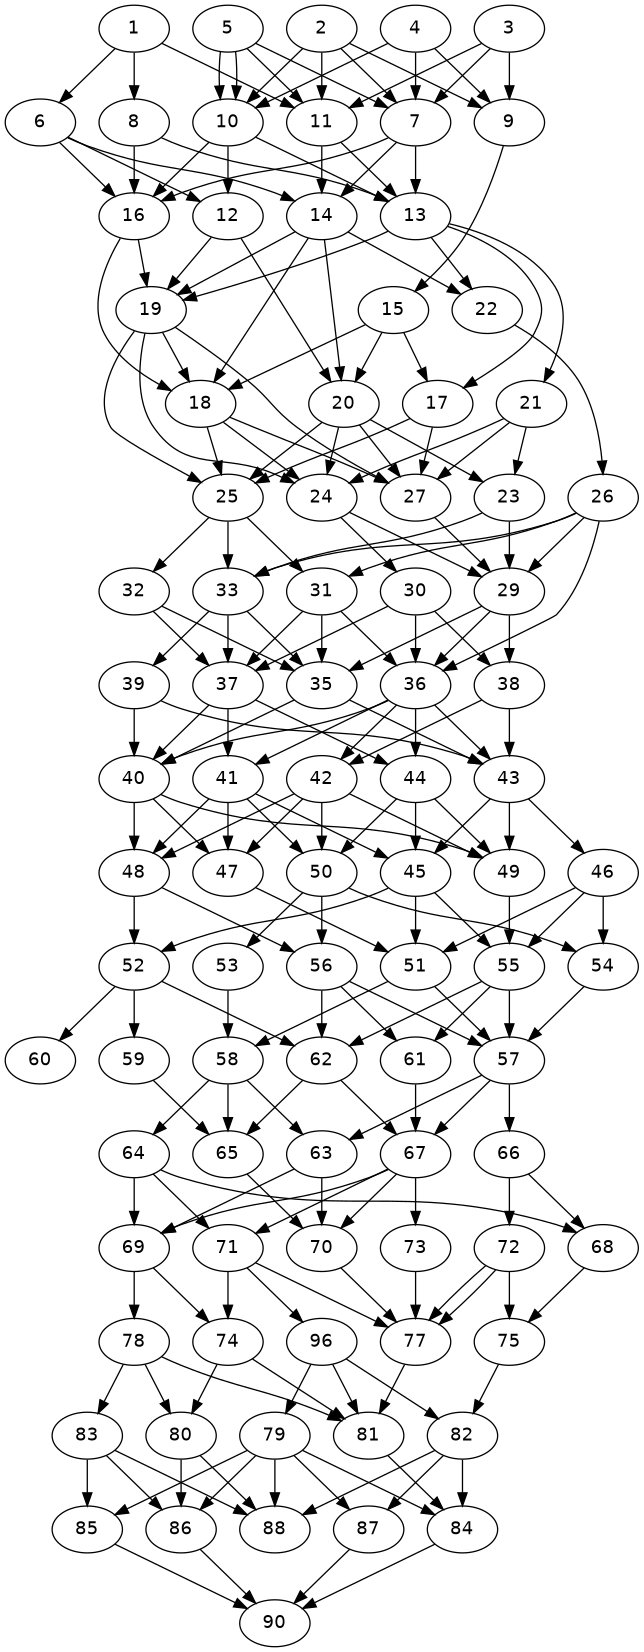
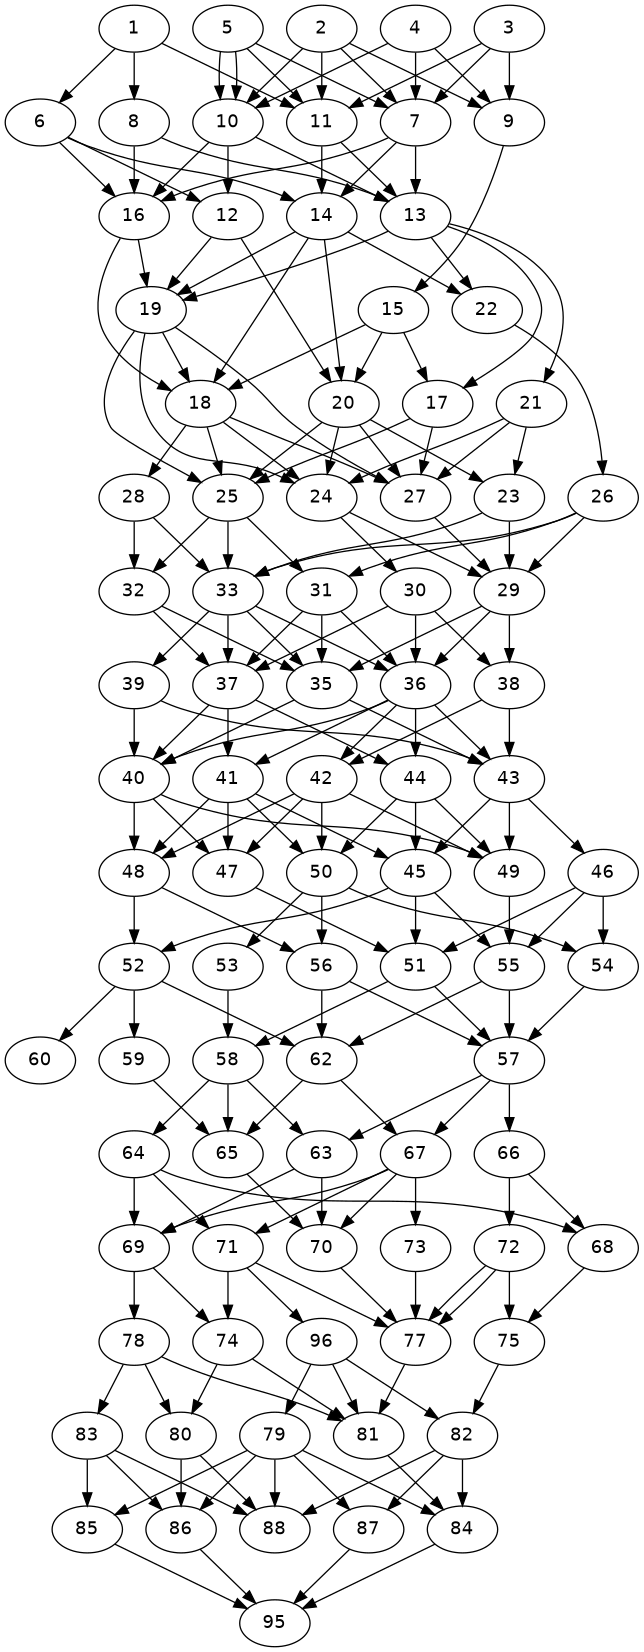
node "28": added
edge "26" -> "36": now "33" -> "36"
node "61": removed
node "90": label "90" -> "95"
